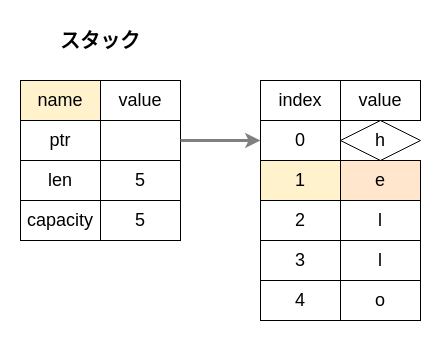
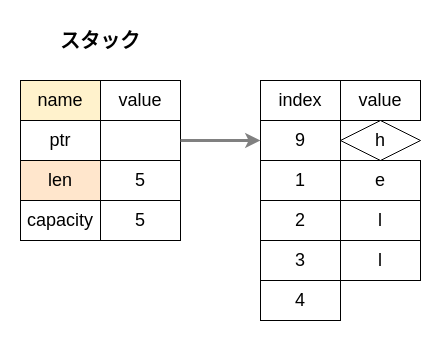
node "0": label "0" -> "9"
node "len": fillcolor #ffffff -> #ffe6cc
node "1": fillcolor #fff2cc -> #ffffff
node "e": fillcolor #ffe6cc -> #ffffff
node "o": removed
